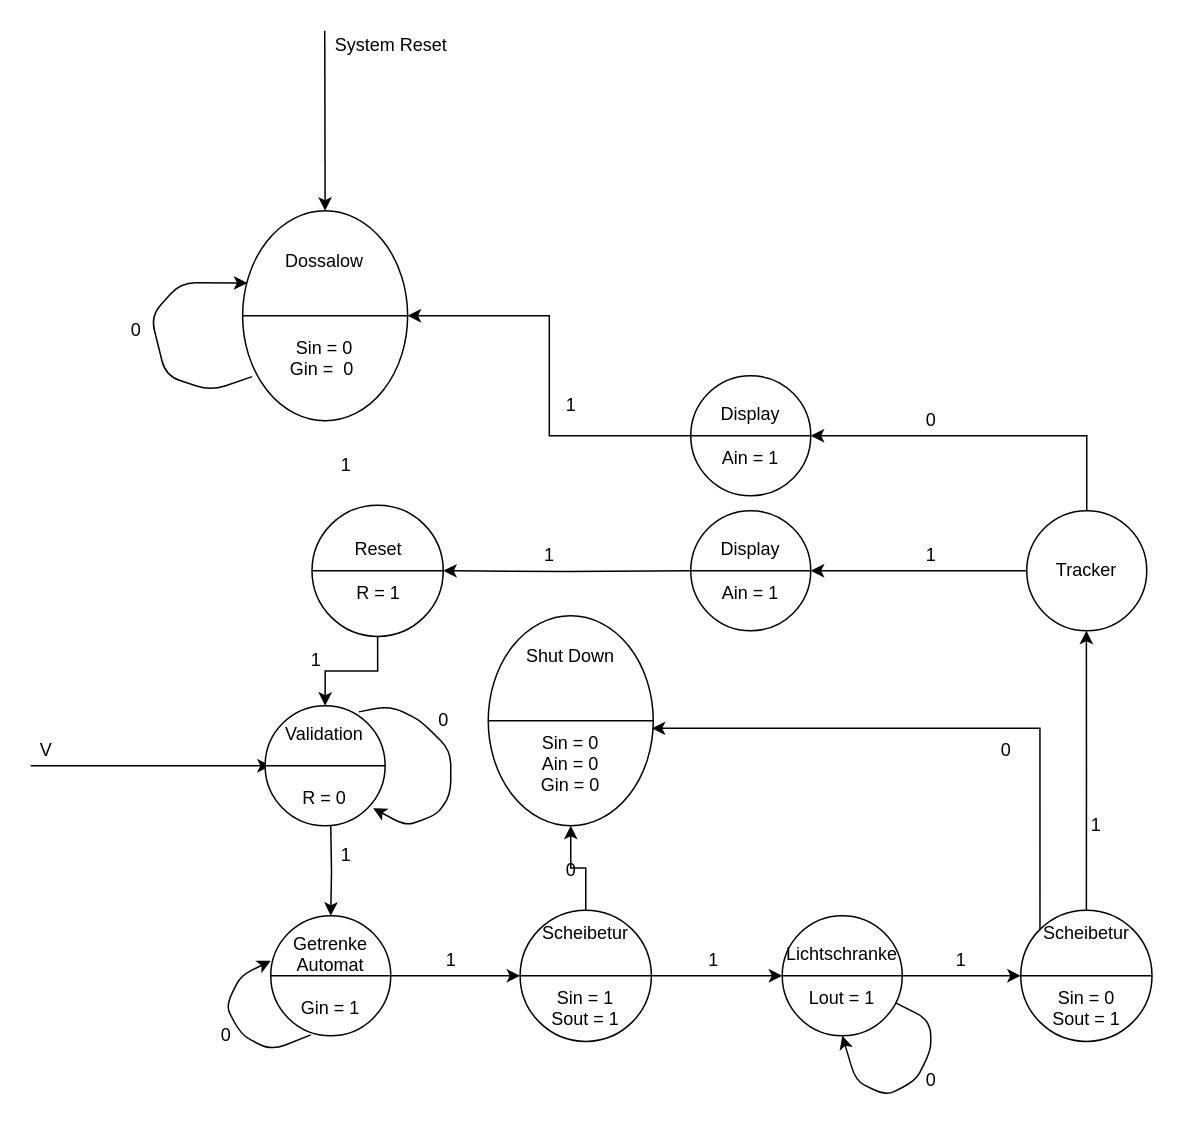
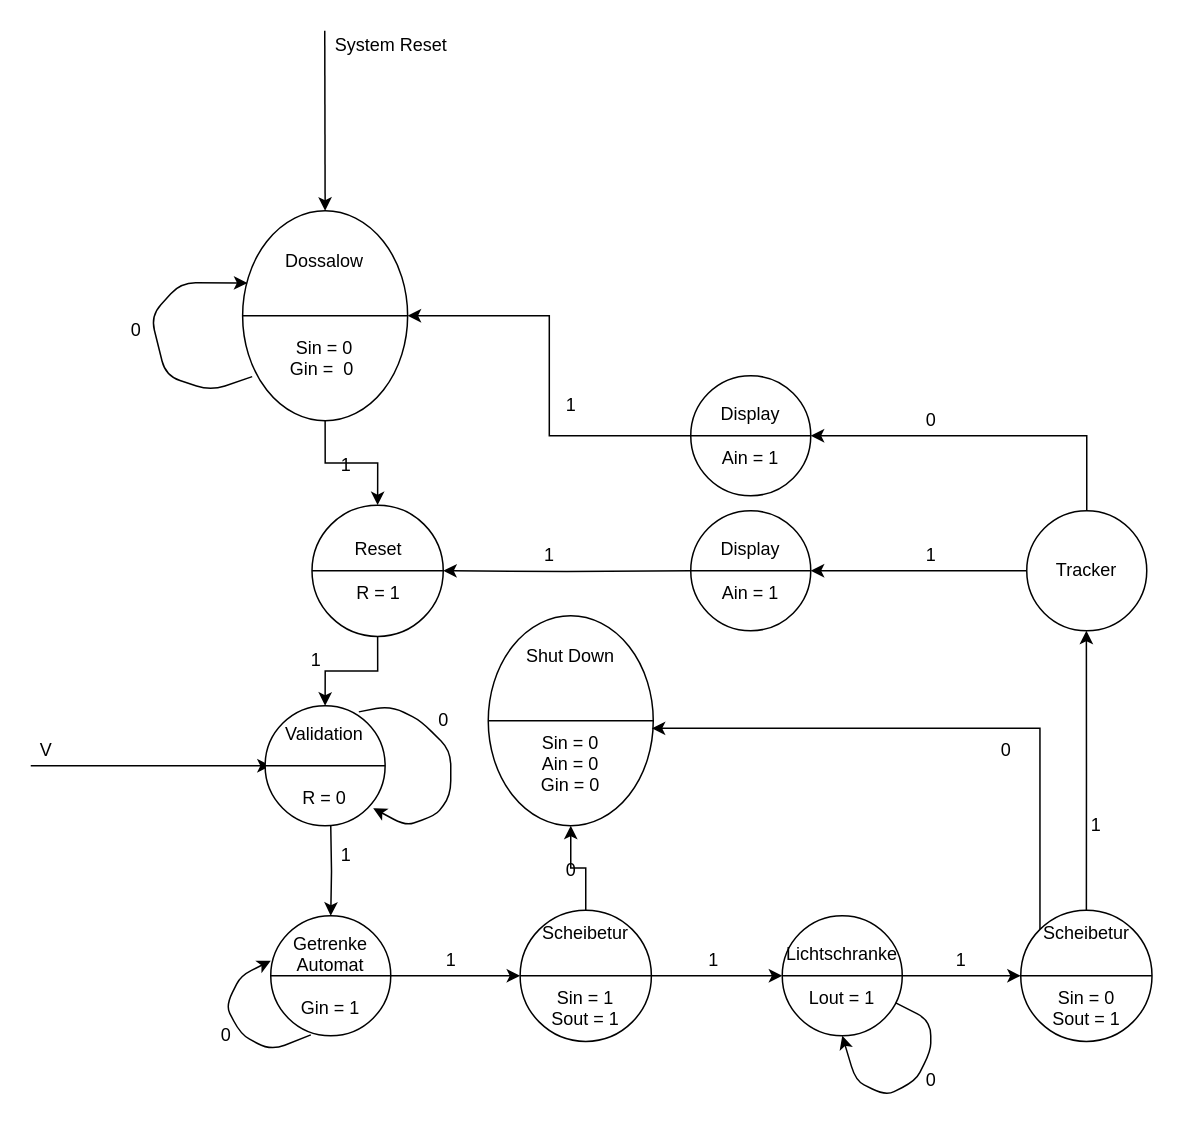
edge "Dossalow Sin = 0 Gin = 0" -> "Reset R = 1": added
